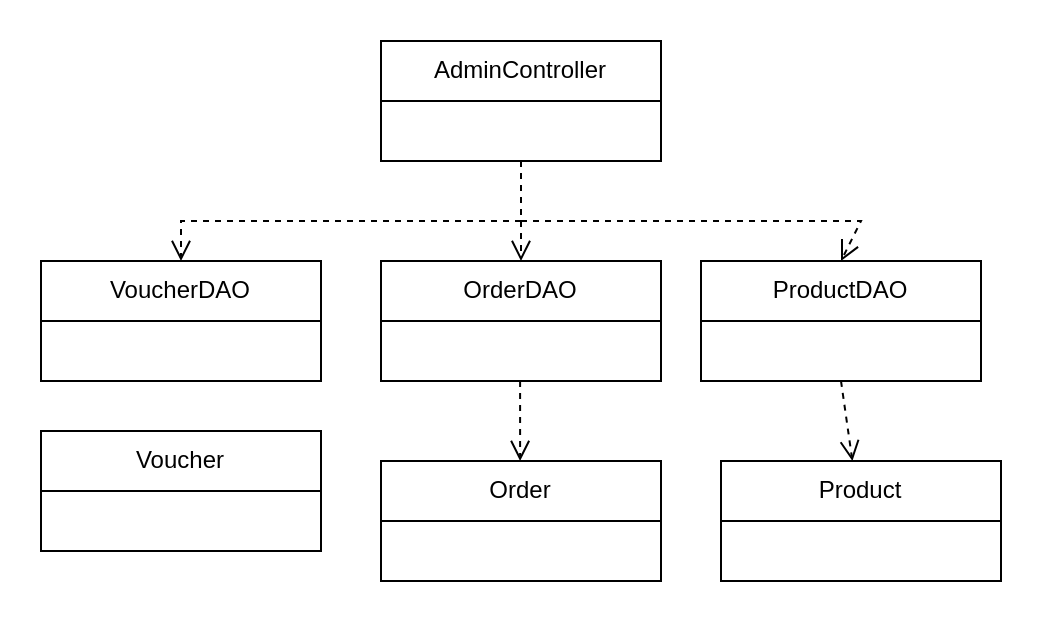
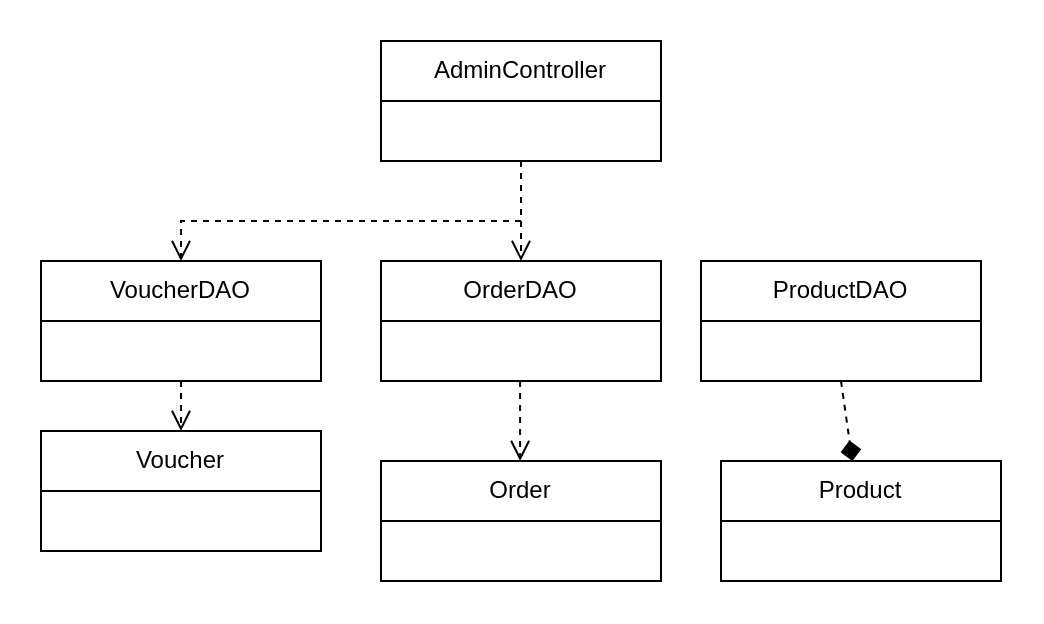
edge "AdminController" -> "ProductDAO": removed
edge "VoucherDAO" -> "Voucher": added
edge "ProductDAO" -> "Product": arrowhead open -> diamond
